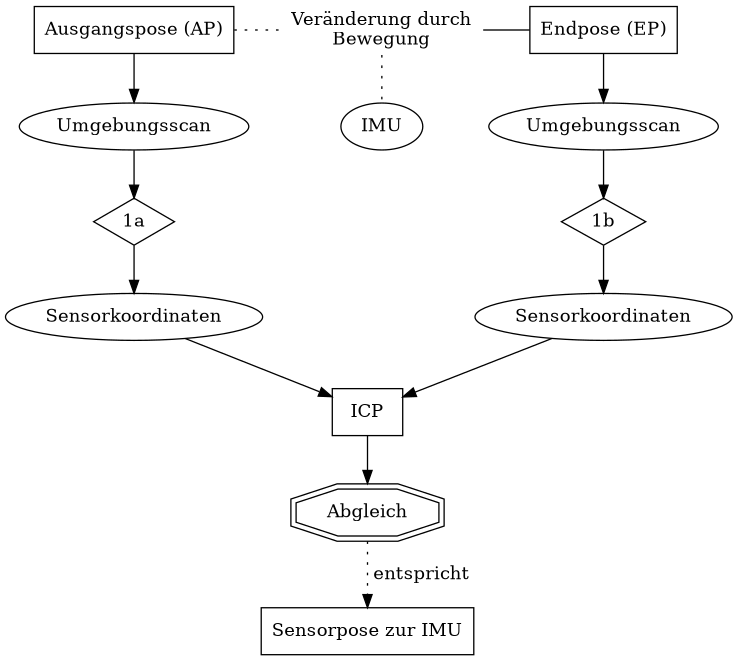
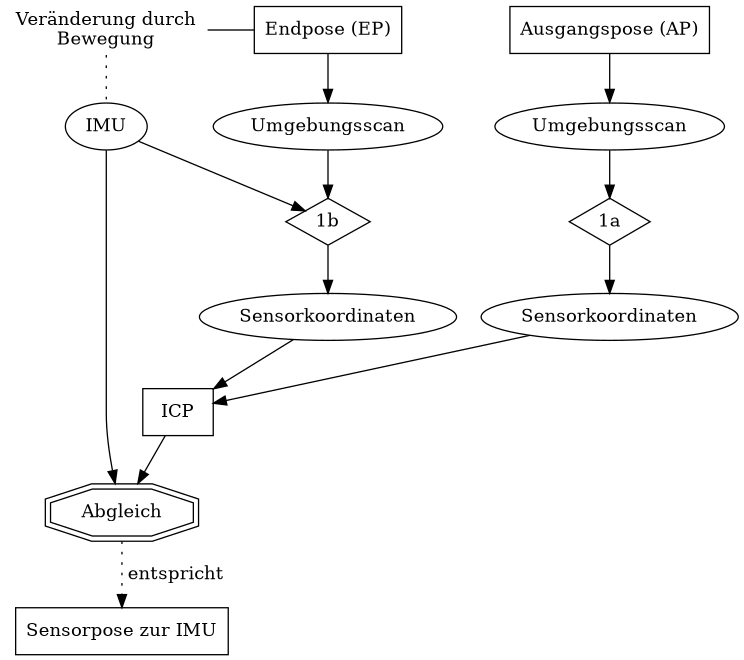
edge "Ausgangspose (AP)" -- "Veränderung durch Bewegung": removed
edge "IMU" -> "1b": added
edge "IMU" -> "Abgleich": added
